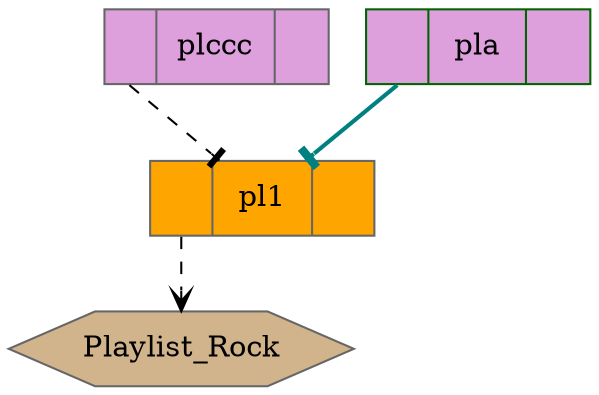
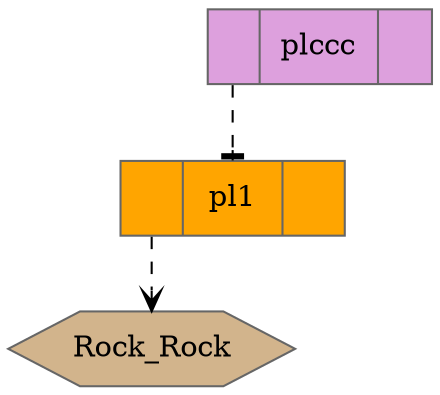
node "pla": removed
node "Playlist_Rock": label "Playlist_Rock" -> "Rock_Rock"
